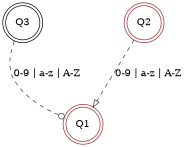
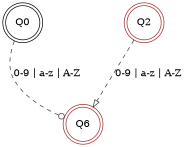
node "Q3": label "Q3" -> "Q0"
node "Q1": label "Q1" -> "Q6"
